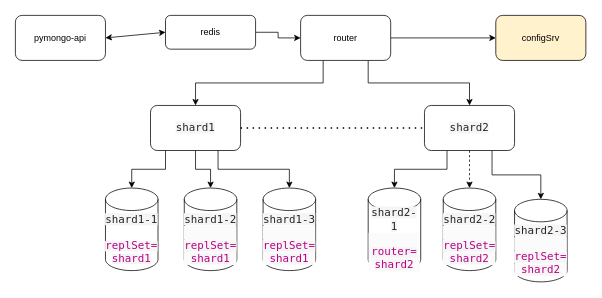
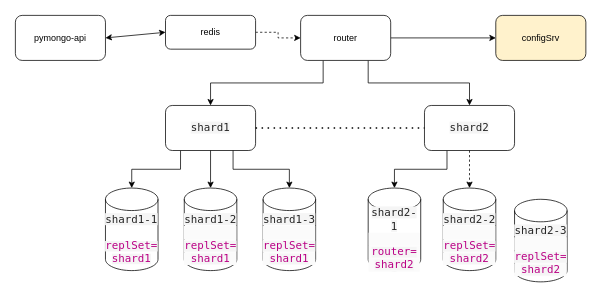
edge "redis" -> "router": style solid -> dashed
node "shard1": moved (195, 128) -> (210, 128)
edge "shard2" -> "shard2-3 replSet= shard2": removed
